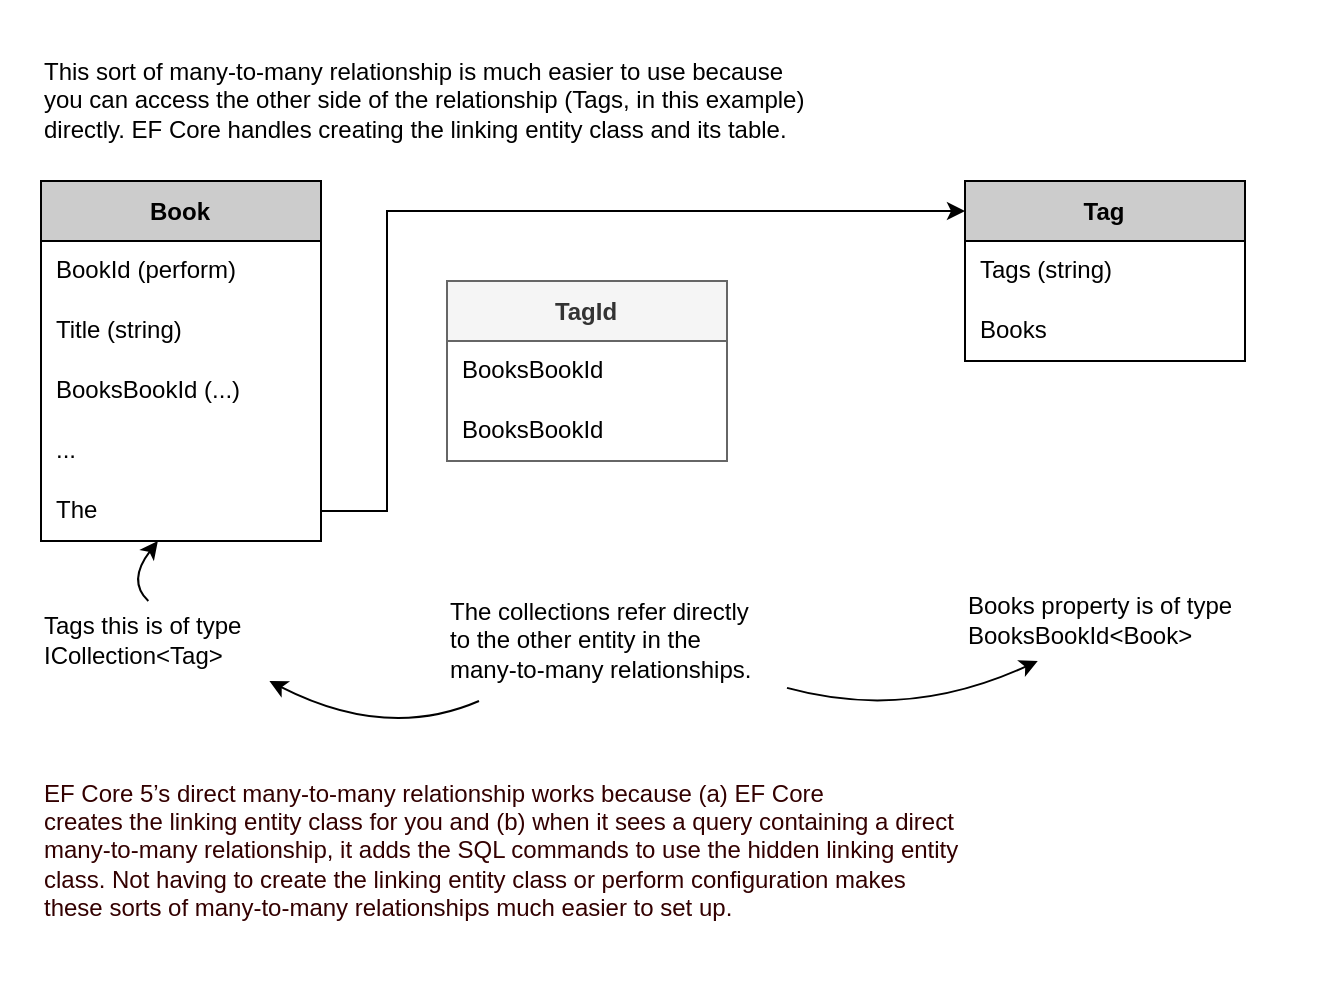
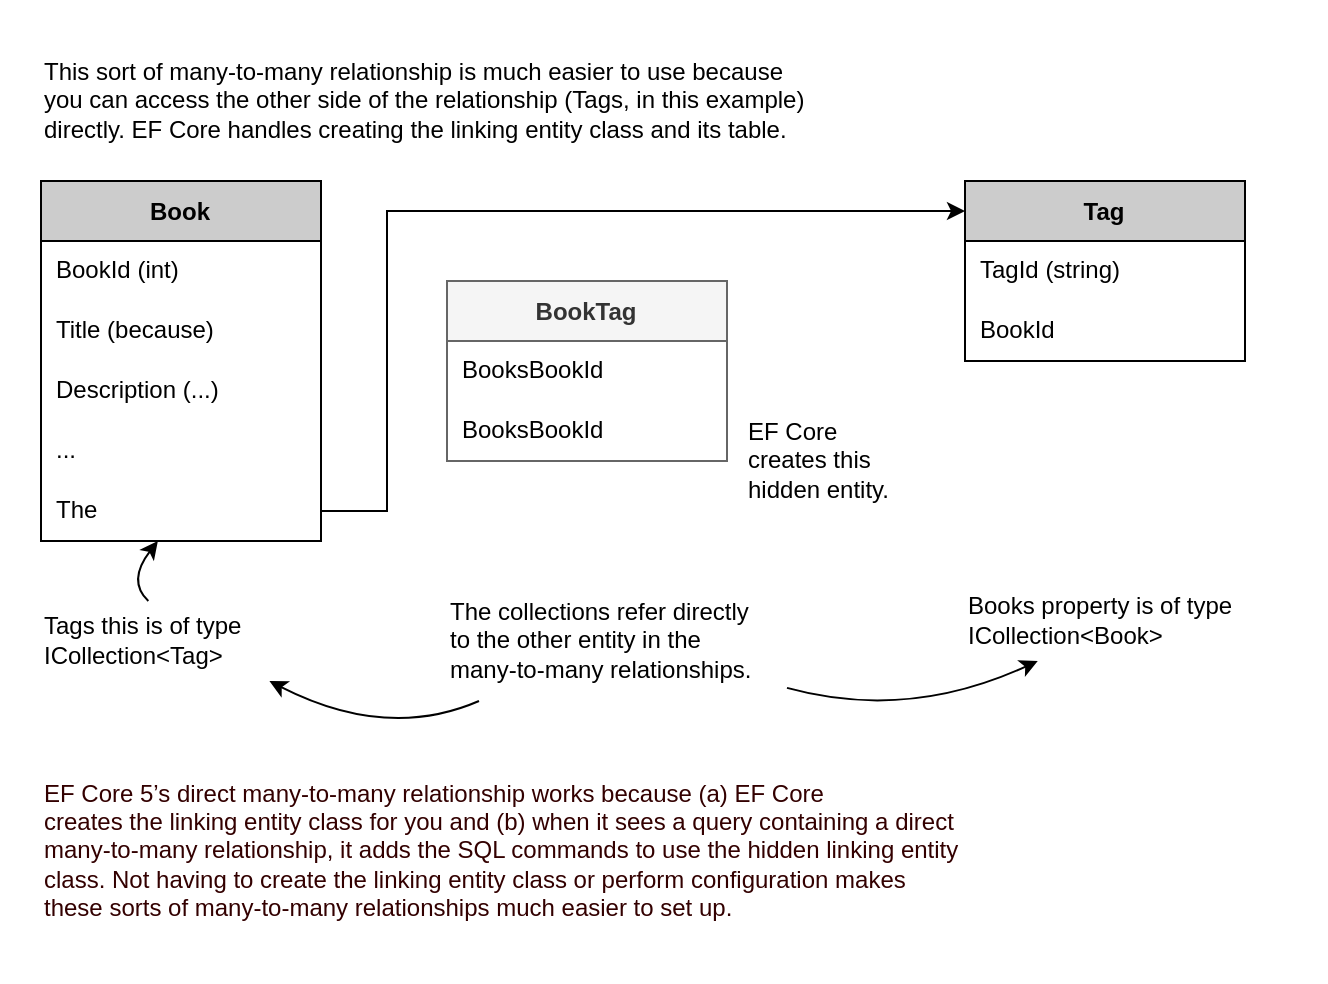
node "BookId (perform)": label "BookId (perform)" -> "BookId (int)"
node "Tags (string)": label "Tags (string)" -> "TagId (string)"
node "TagId": label "TagId" -> "BookTag"
node "Title (string)": label "Title (string)" -> "Title (because)"
node "Books": label "Books" -> "BookId"
node "BooksBookId (...)": label "BooksBookId (...)" -> "Description (...)"
node "EF Core creates this hidden entity.": added
node "Books property is of type BooksBookId<Book>": label "Books property is of type BooksBookId<Book>" -> "Books property is of type ICollection<Book>"
